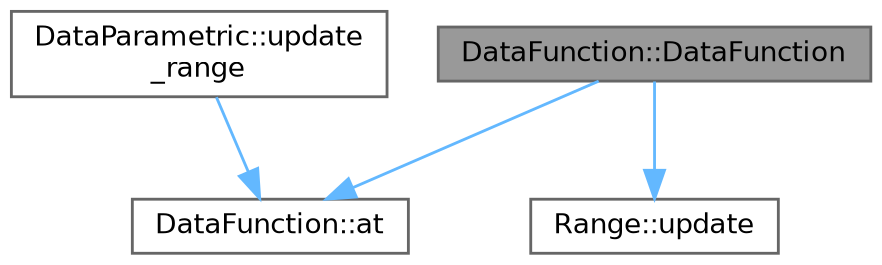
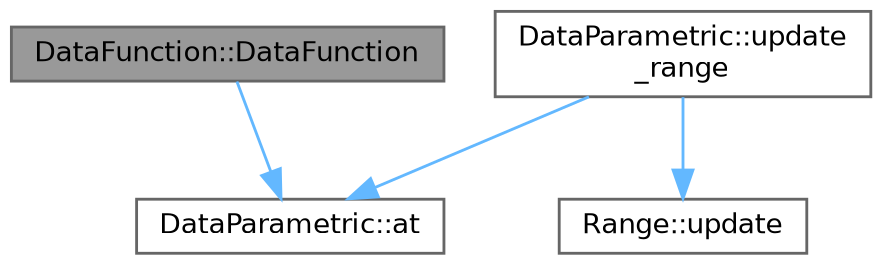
edge "DataFunction::DataFunction" -> "Range::update": now "DataParametric::update _range" -> "Range::update"
node "DataFunction::at": label "DataFunction::at" -> "DataParametric::at"
